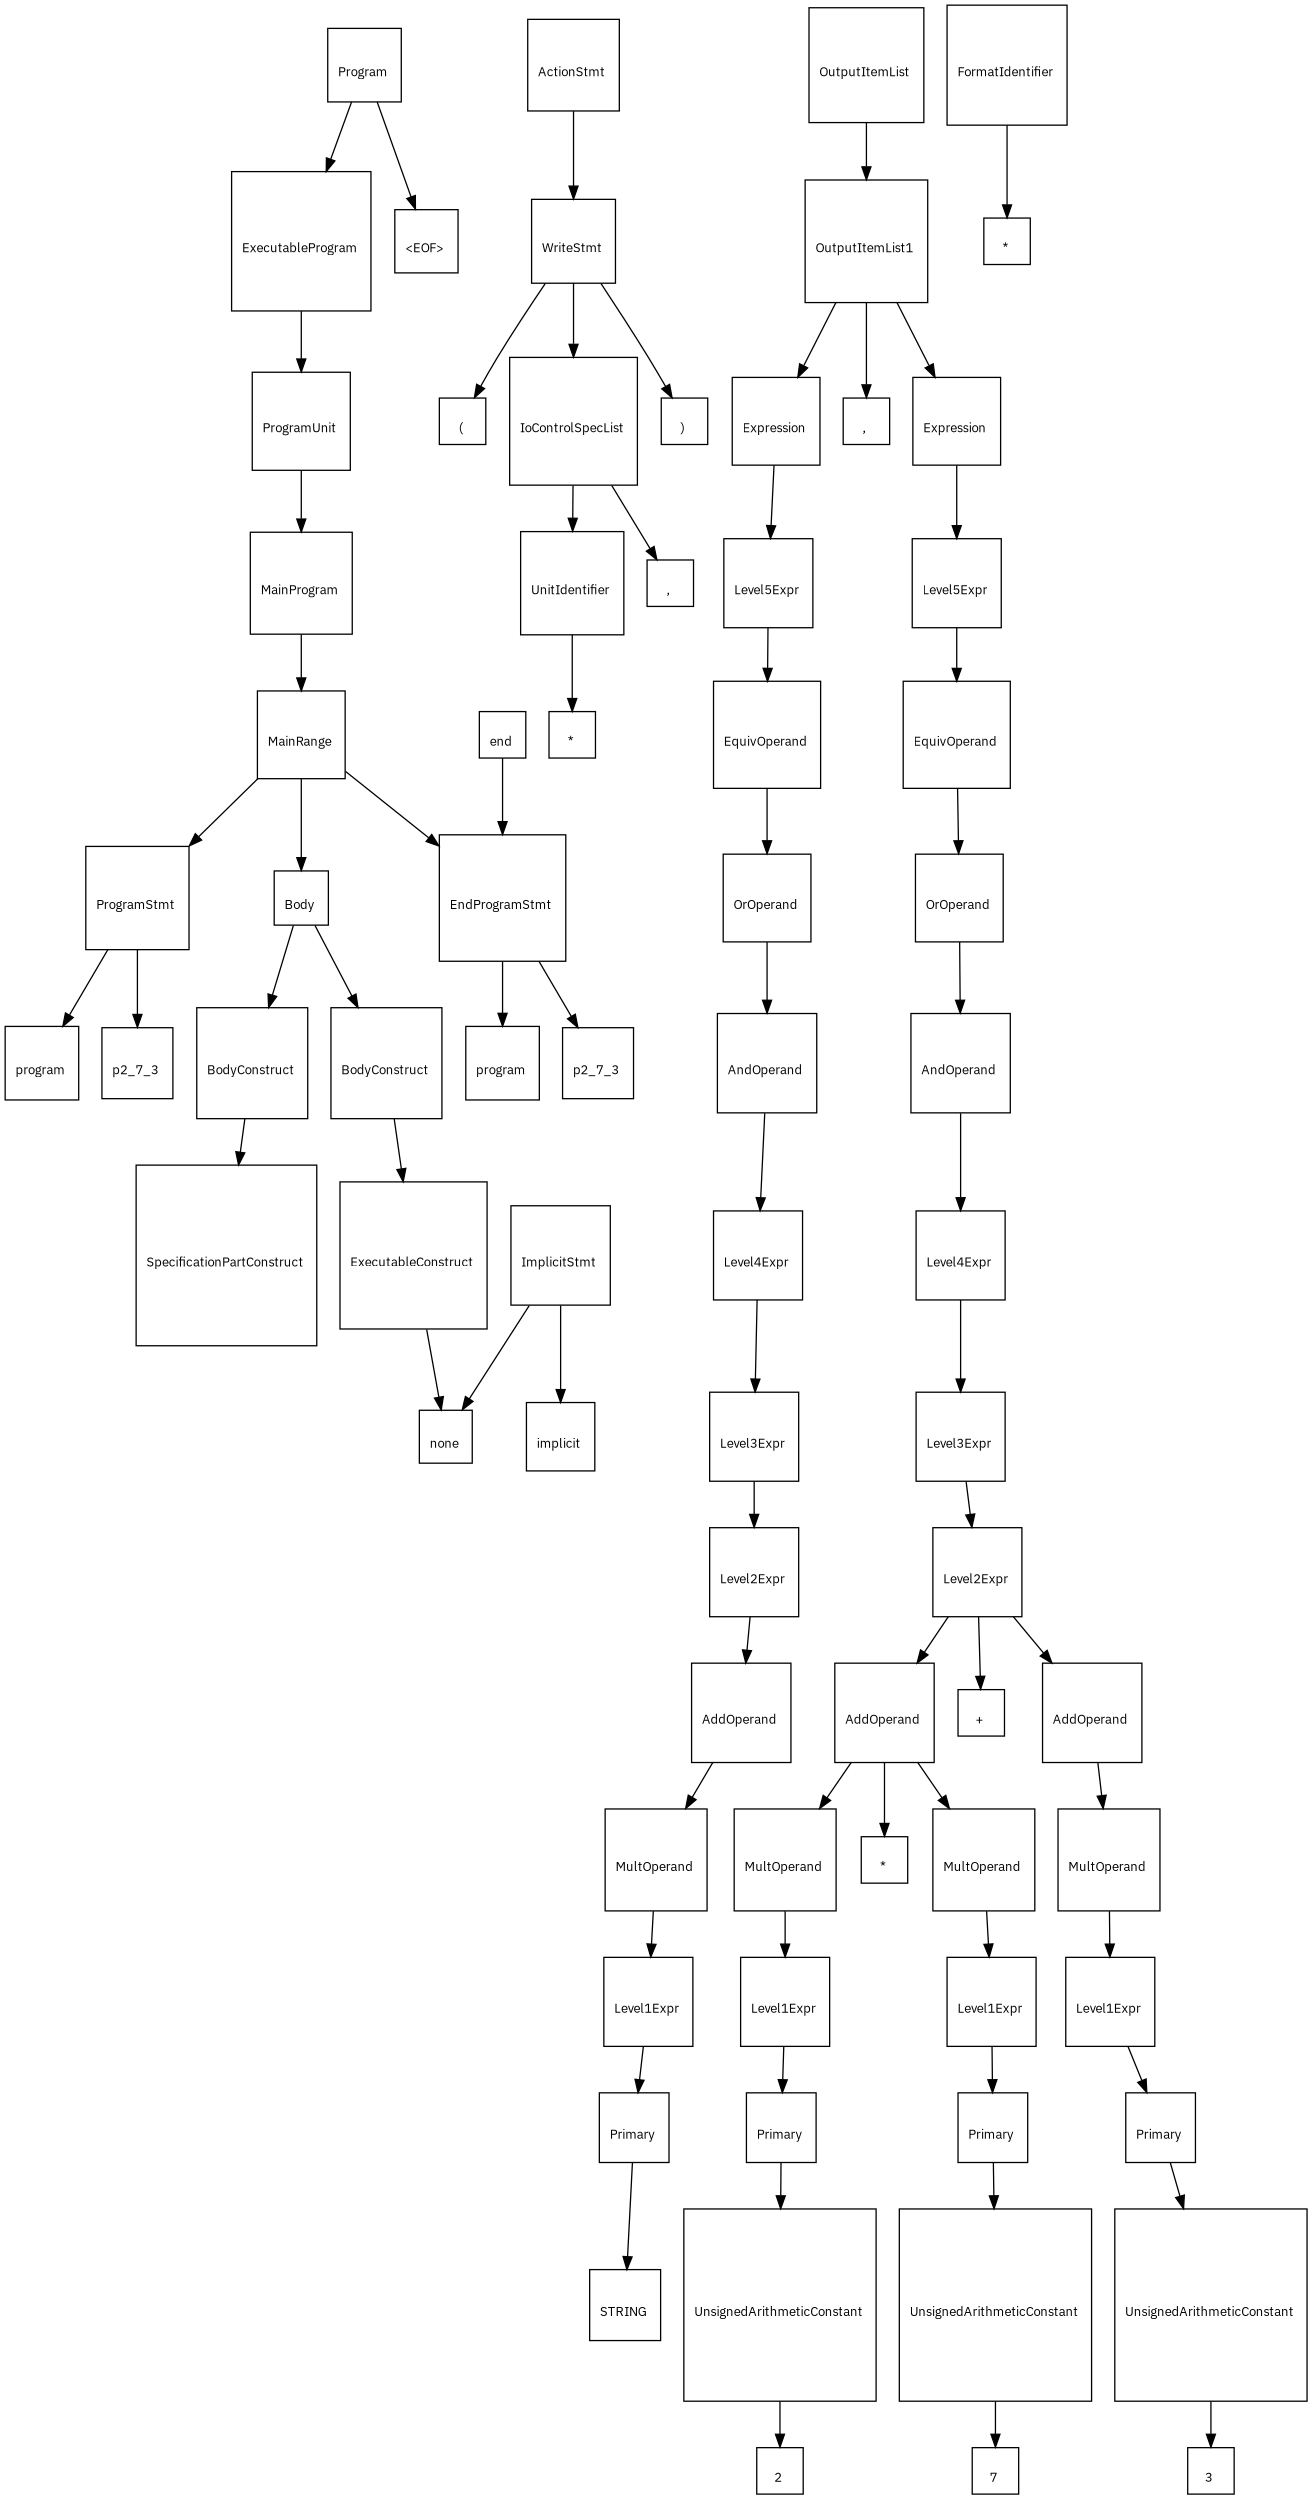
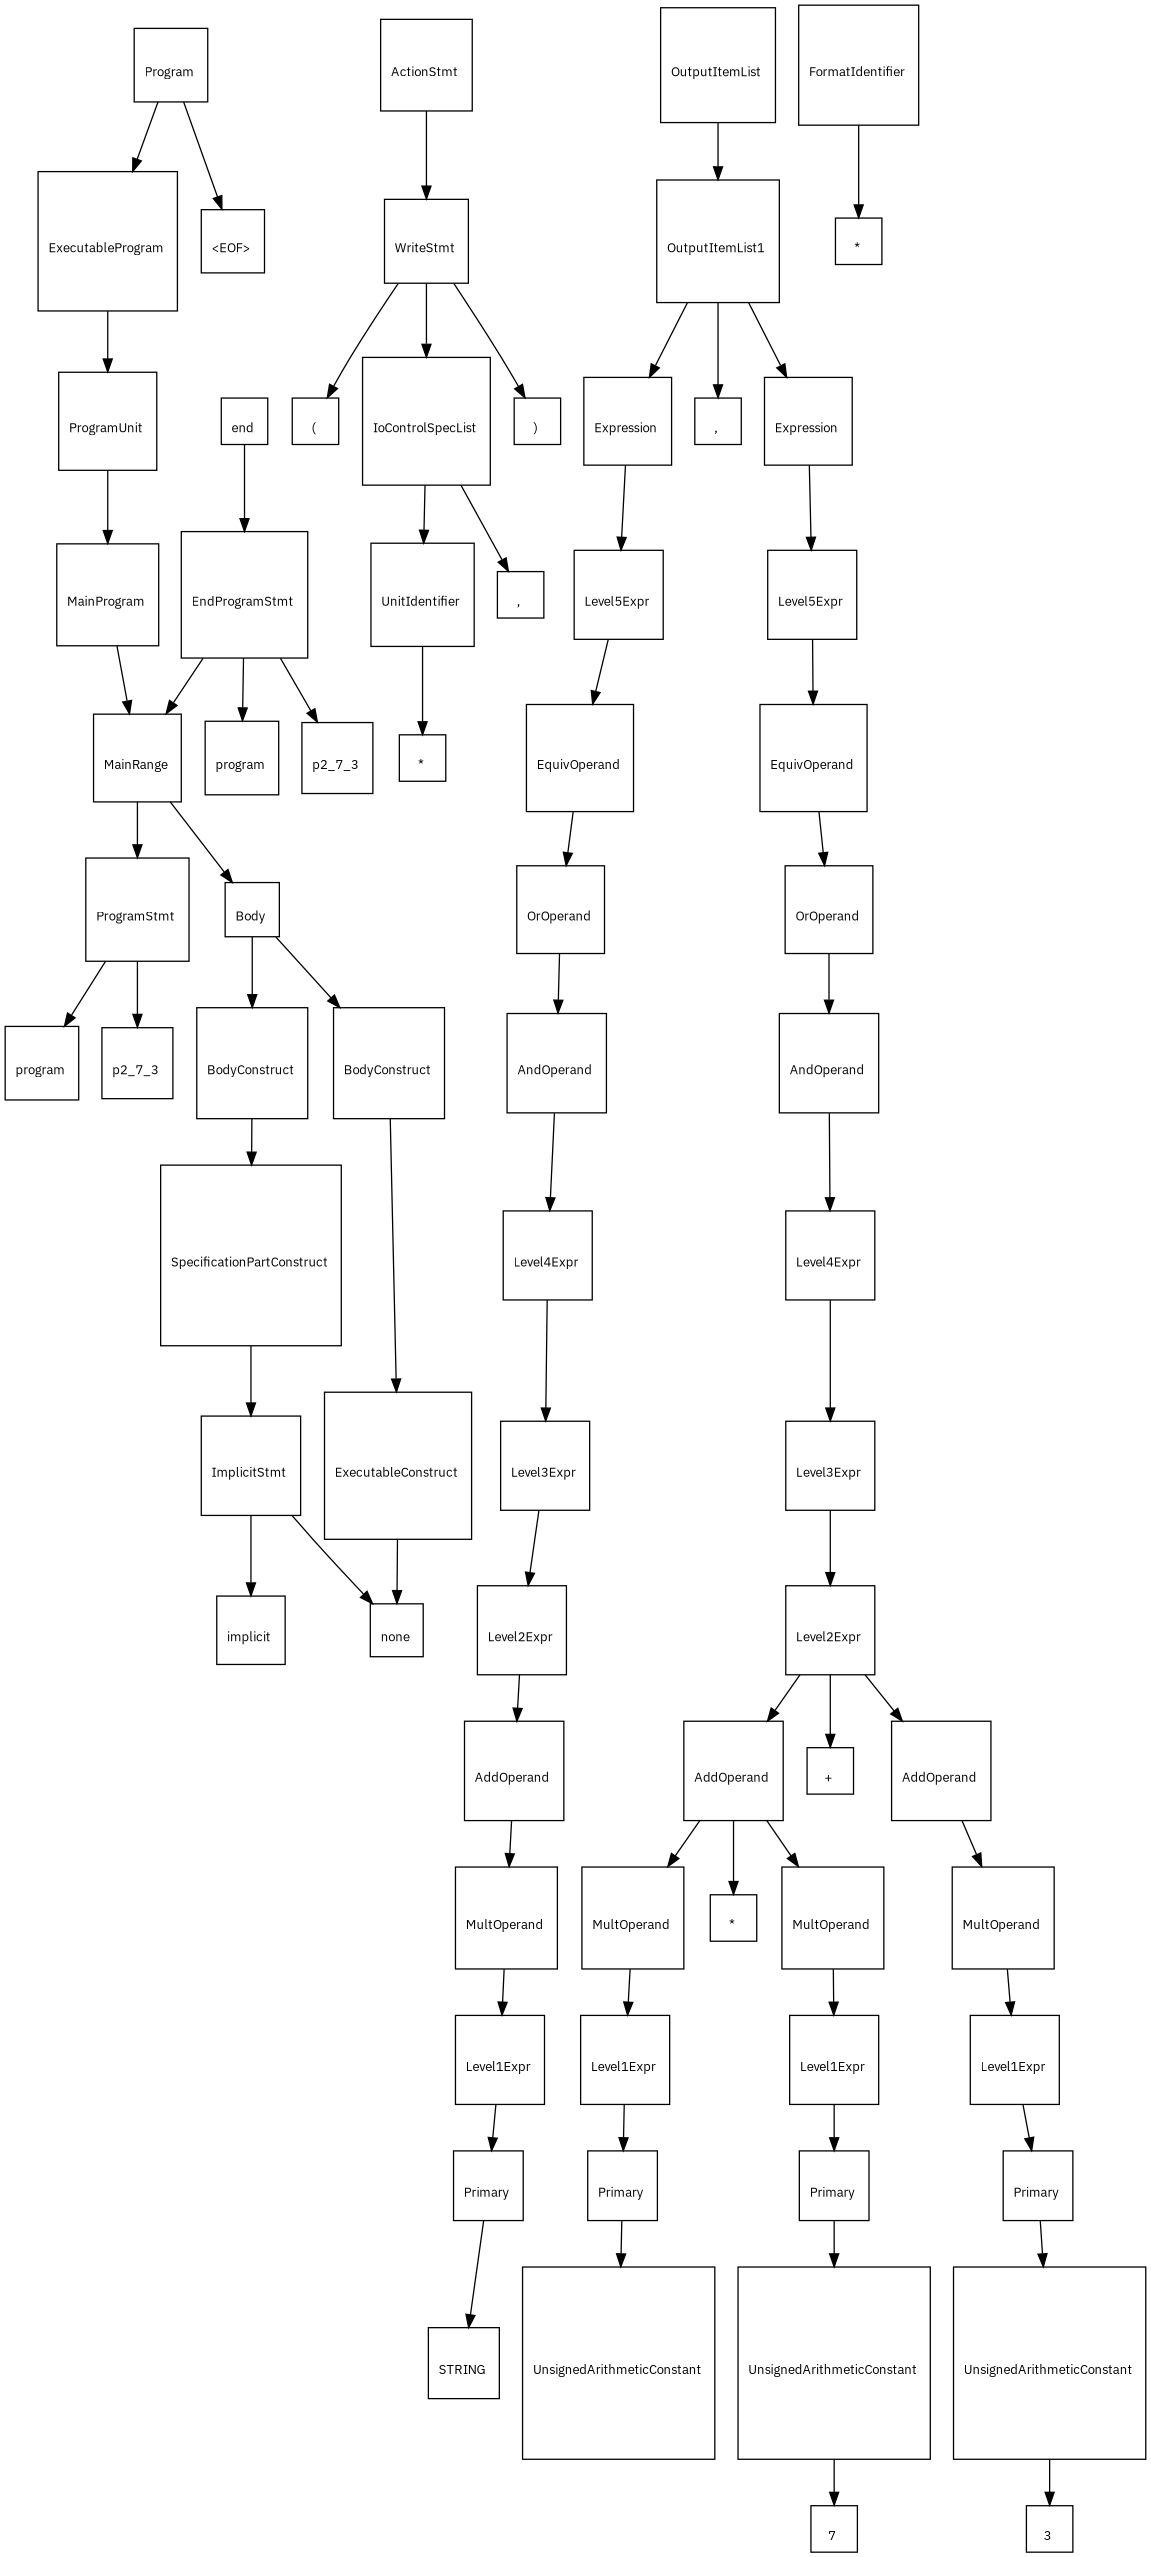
edge "MainRange" -> "EndProgramStmt": reversed
edge "SpecificationPartConstruct" -> "ImplicitStmt": added
node "2": removed
